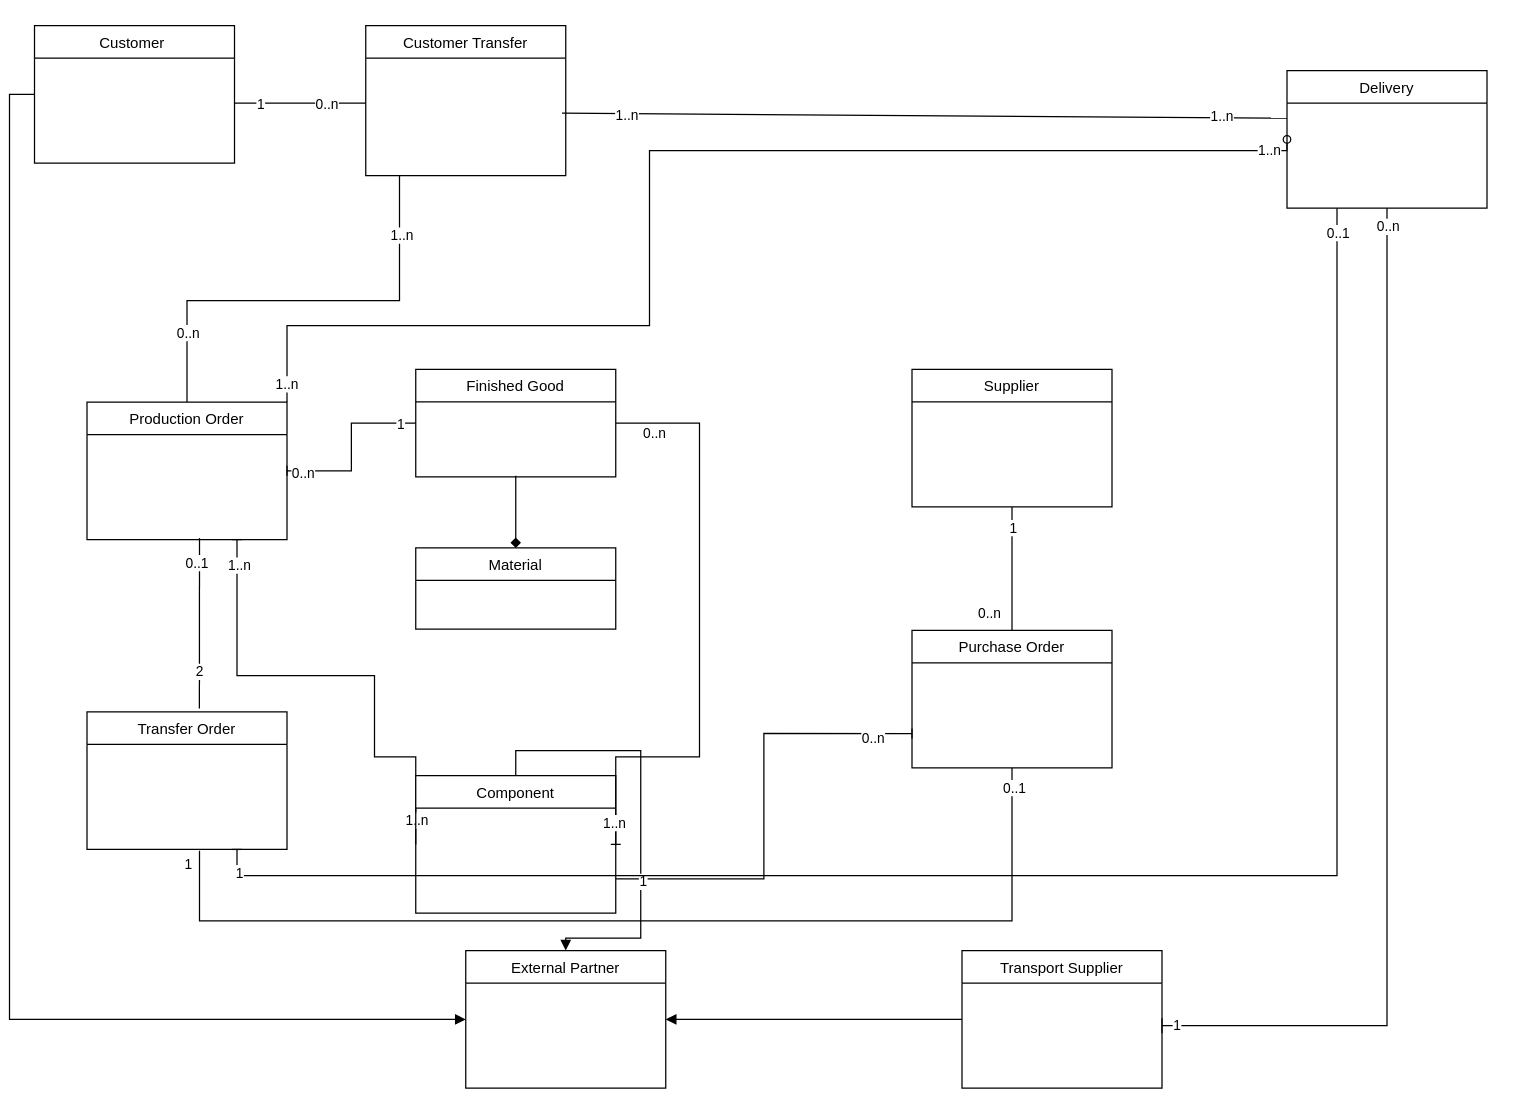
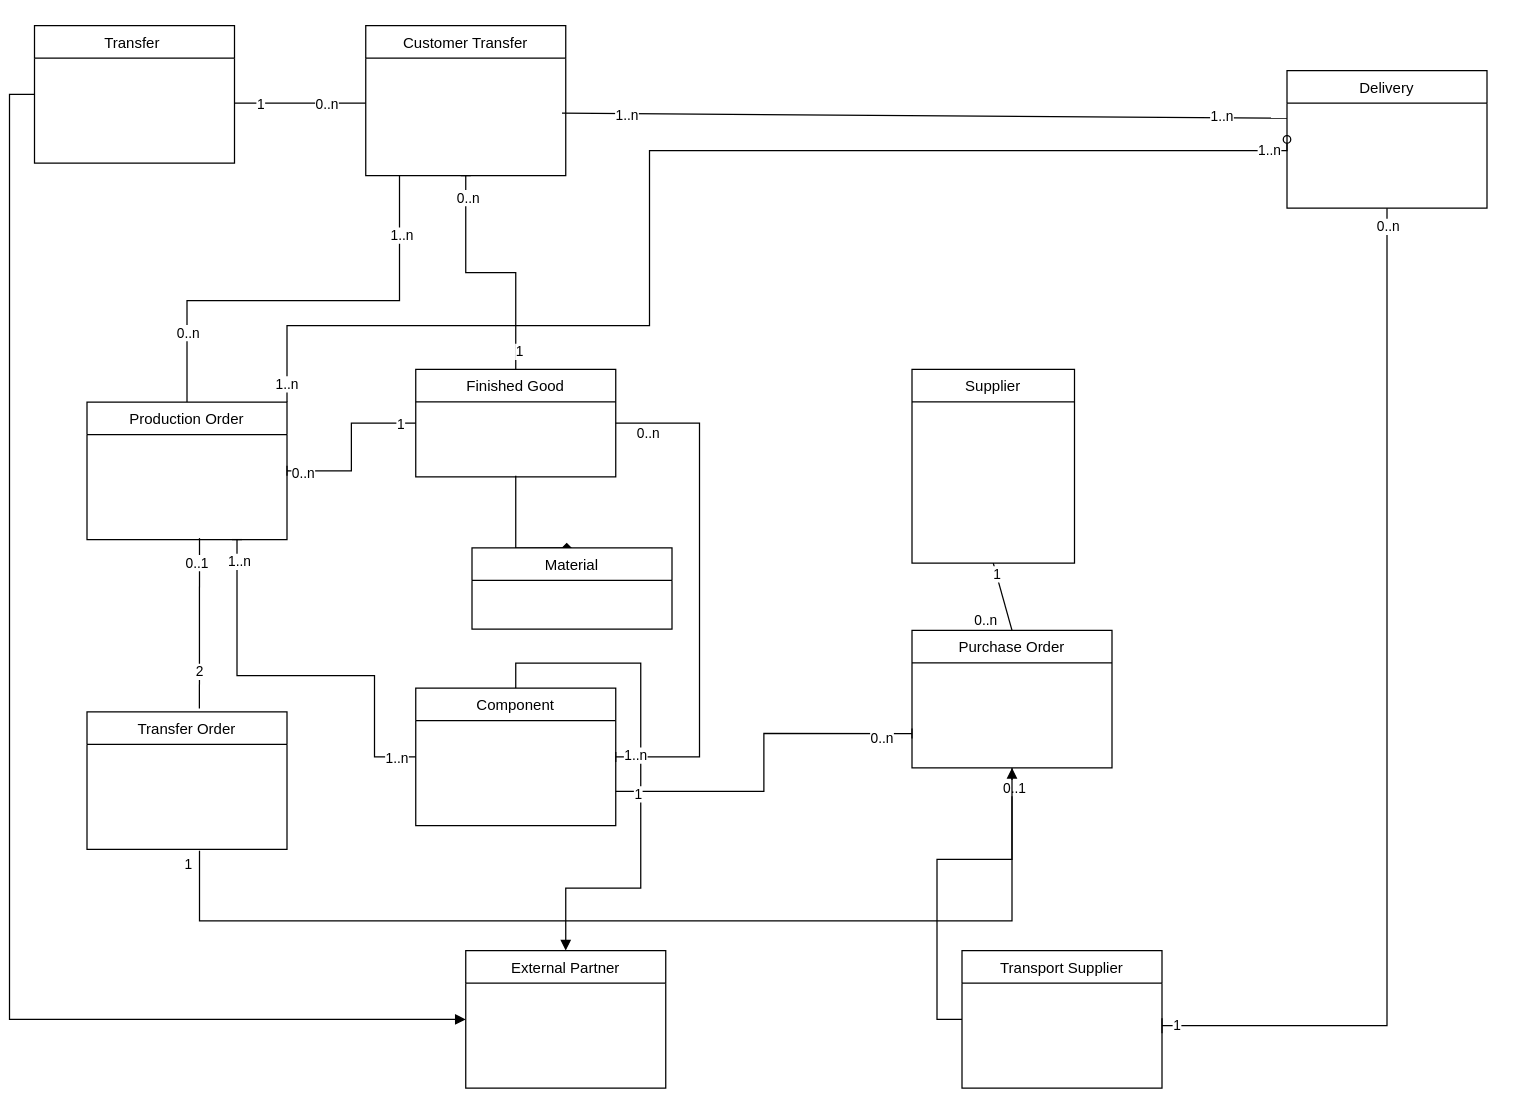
node "Customer": label "Customer" -> "Transfer"
edge "Finished Good" -> "Customer Transfer": added, labels "1", "0..n"
node "Supplier": size 200x138 -> 163x194
node "Material": moved (516, 589) -> (572, 589)
node "Component": moved (516, 844) -> (516, 757)
edge "Delivery" -> "Transfer Order": removed, labels "0..1", "1"
edge "Transport Supplier" -> "External Partner": now "Transport Supplier" -> "Purchase Order"
